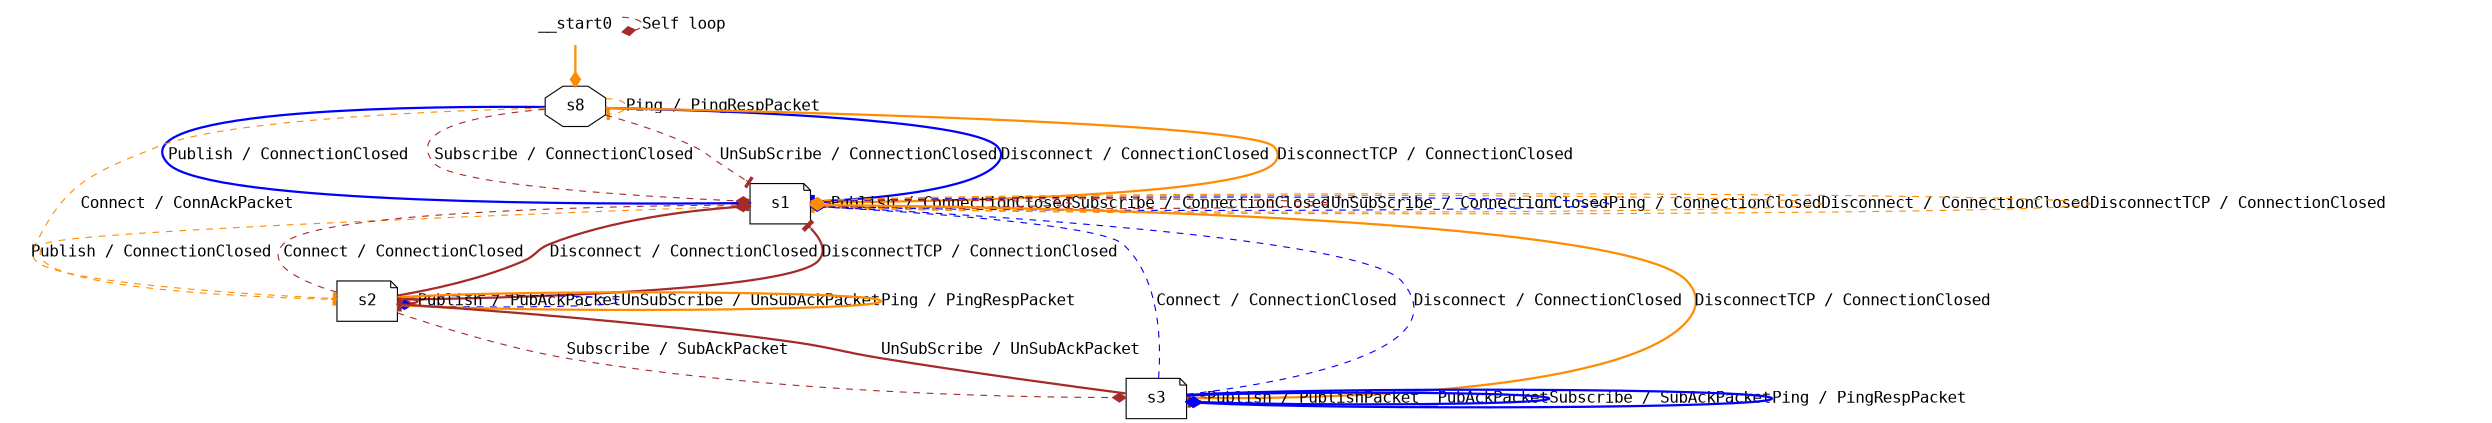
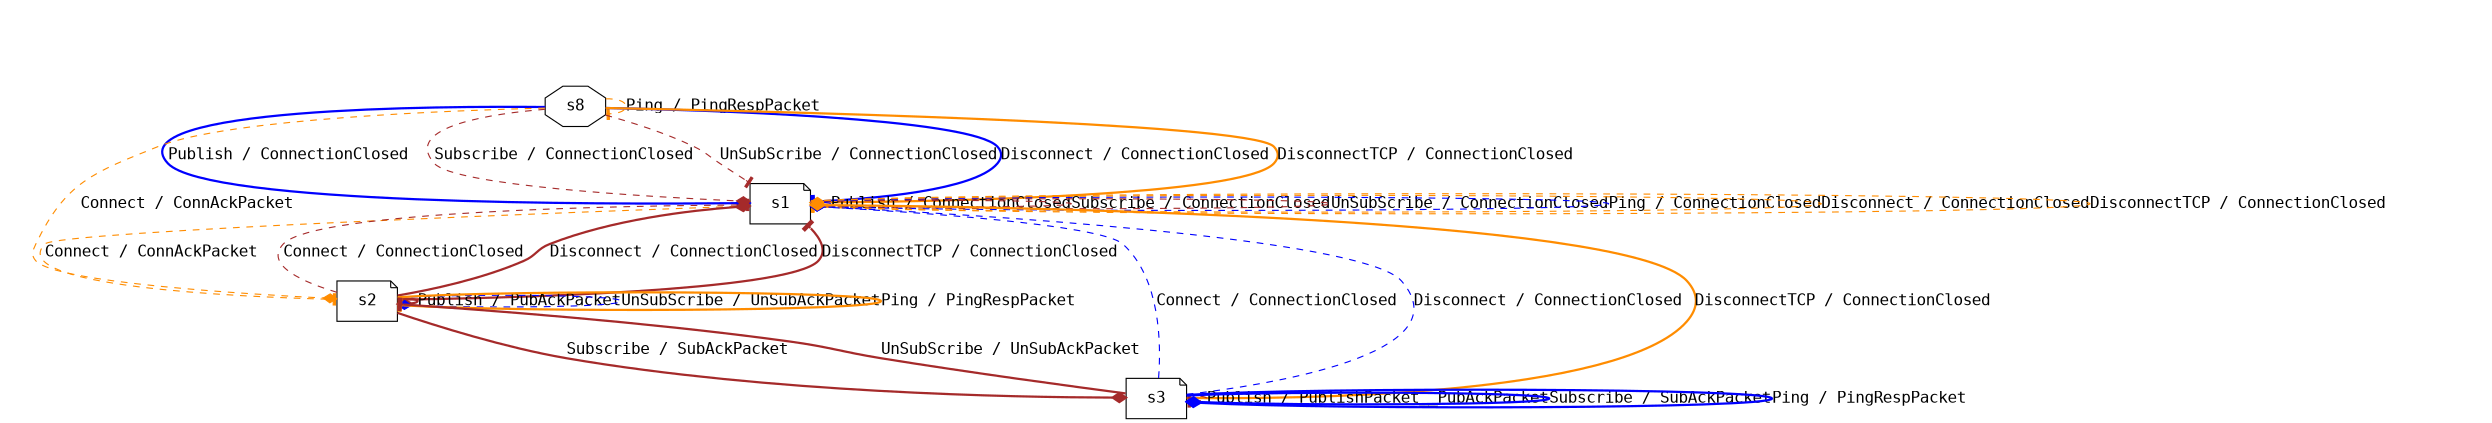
node "__start0": removed
edge "s8" -> "s2": arrowhead tee -> diamond
edge "s1" -> "s2": label "Publish / ConnectionClosed" -> "Connect / ConnAckPacket"
edge "s2" -> "s3": style dashed -> bold
